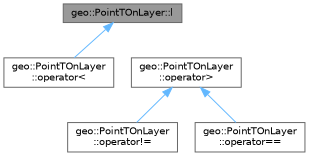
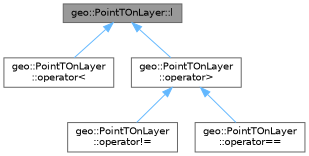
edge "geo::PointTOnLayer ::operator>" -> "geo::PointTOnLayer::l": added
